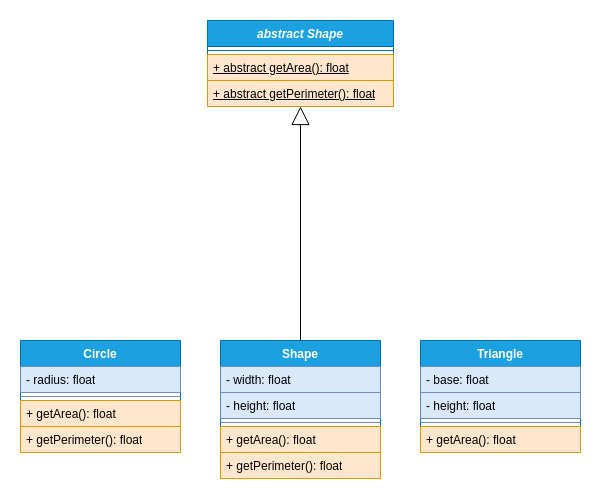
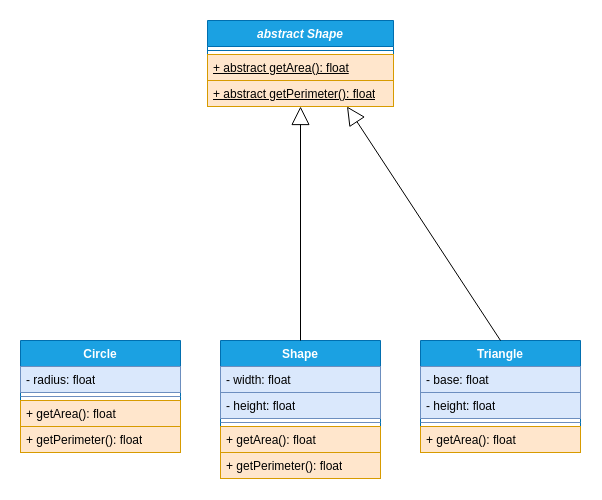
edge "Triangle" -> "abstract Shape": added
